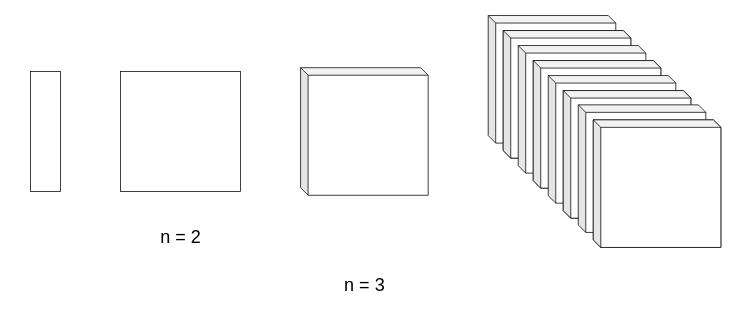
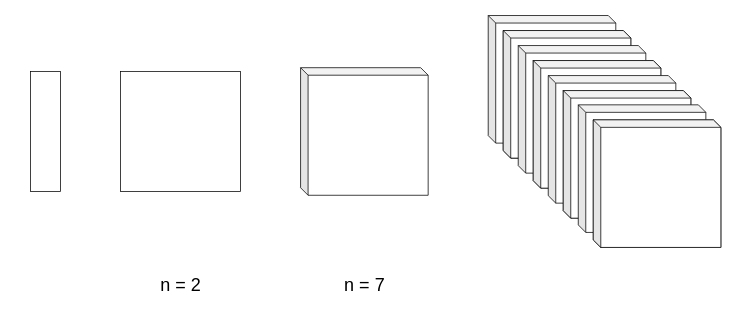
node "n = 2": moved (180, 237) -> (180, 285)
node "n = 3": label "n = 3" -> "n = 7"
